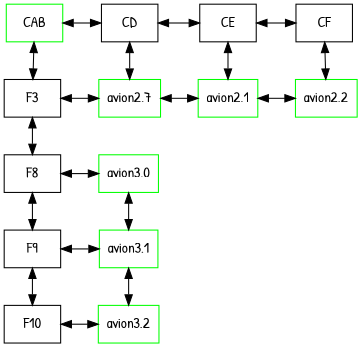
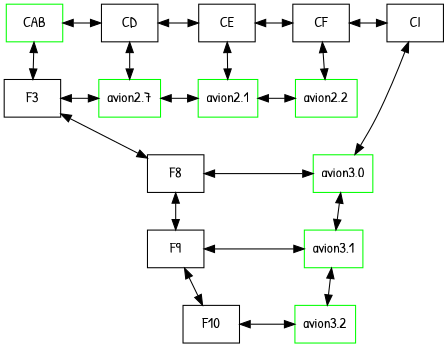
node "CI": added
